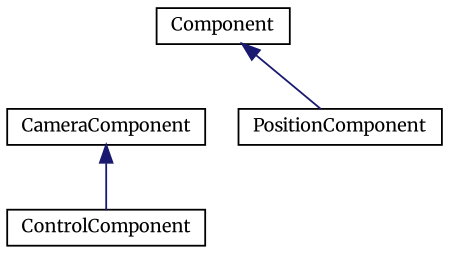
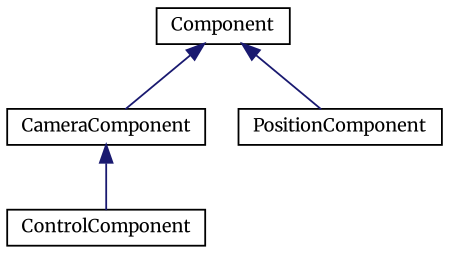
edge "CameraComponent" -> "Component": added
